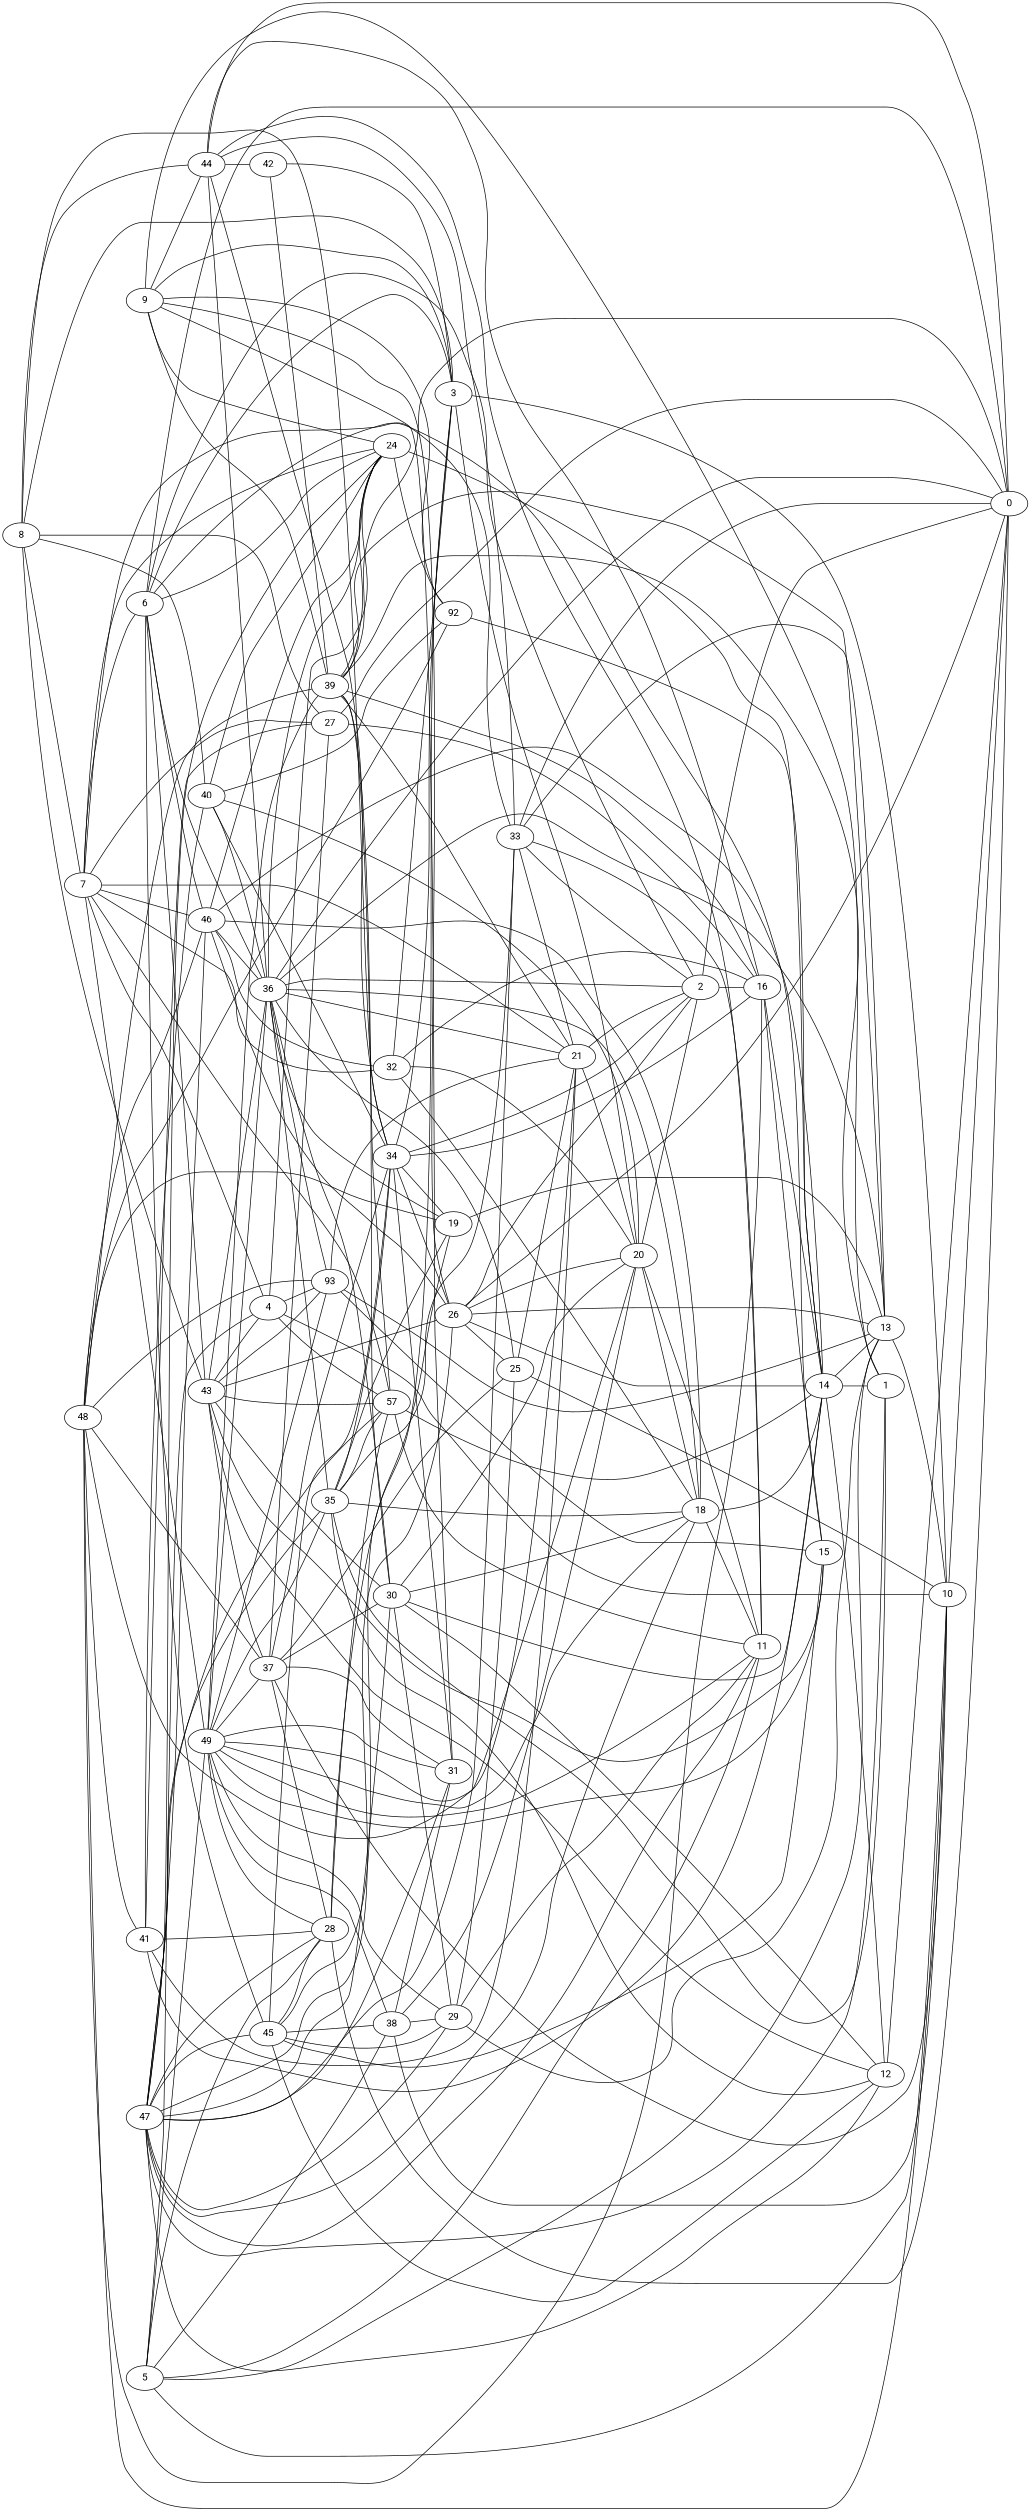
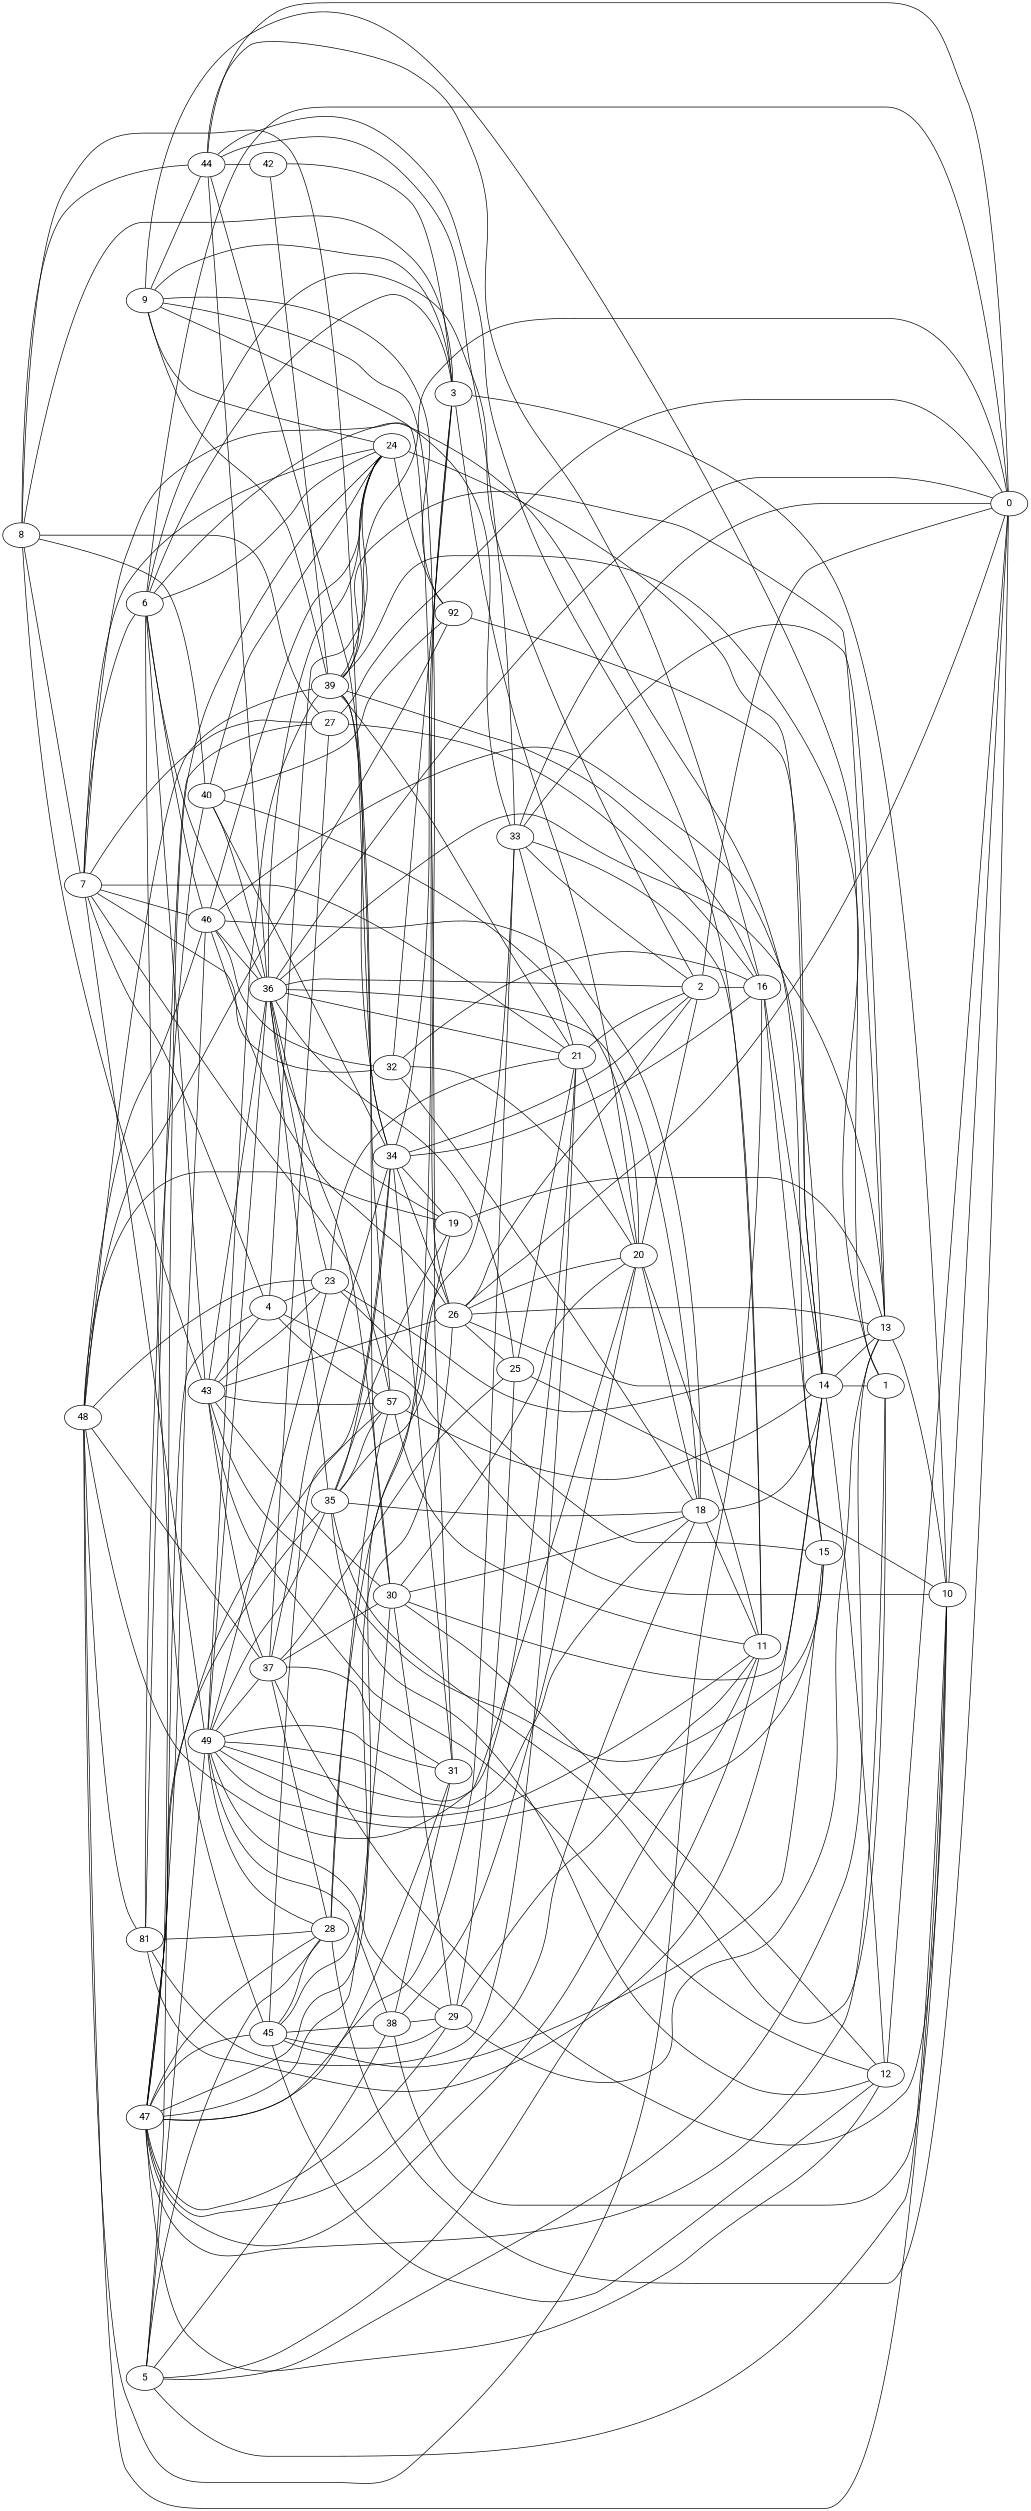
node "93": label "93" -> "23"
node "41": label "41" -> "81"
